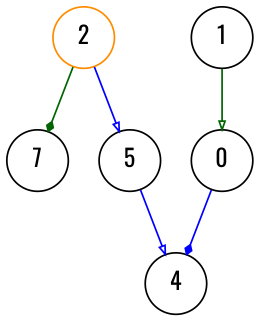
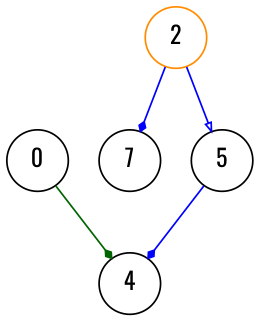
node "1": removed
edge "2" -> "7": color darkgreen -> blue
edge "0" -> "4": color blue -> darkgreen
edge "5" -> "4": arrowhead onormal -> diamond
